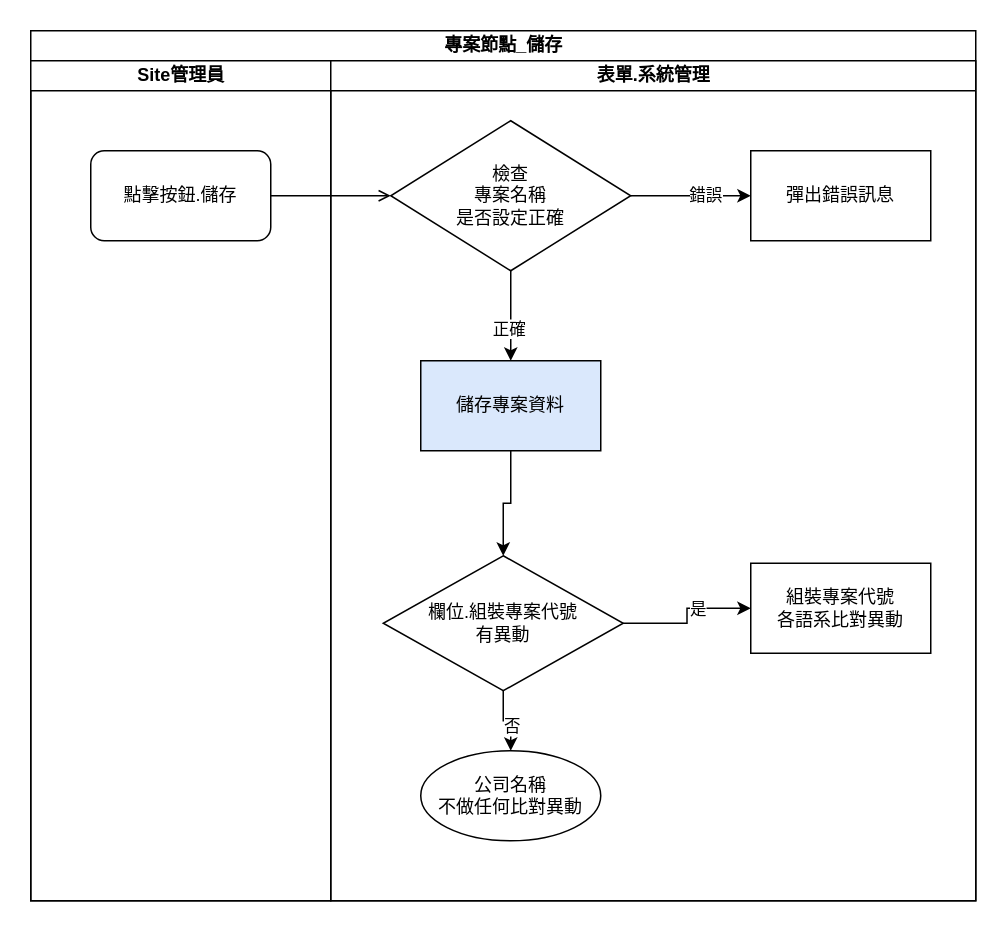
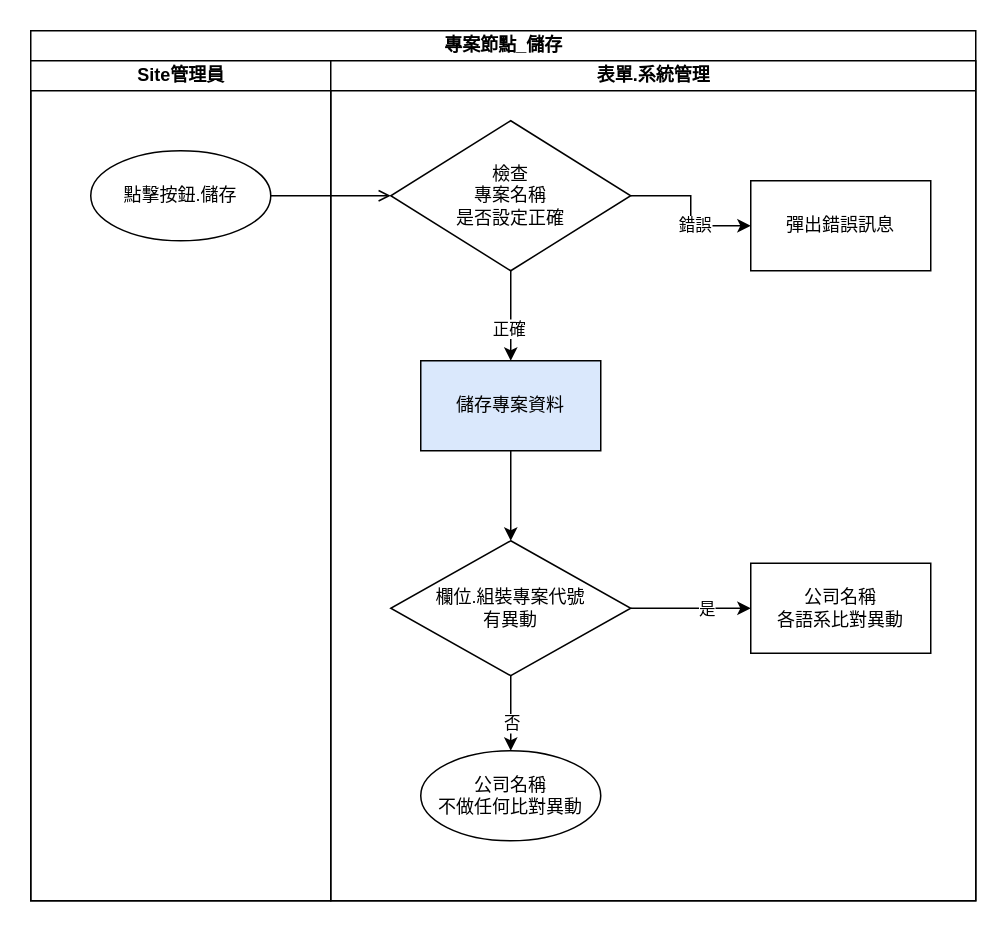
node "點擊按鈕.儲存": shape rounded rectangle -> ellipse
node "彈出錯誤訊息": moved (841, 196) -> (841, 226)
node "組裝專案代號 各語系比對異動": label "組裝專案代號 各語系比對異動" -> "公司名稱 各語系比對異動"
node "欄位.組裝專案代號 有異動": moved (503, 623) -> (511, 608)
